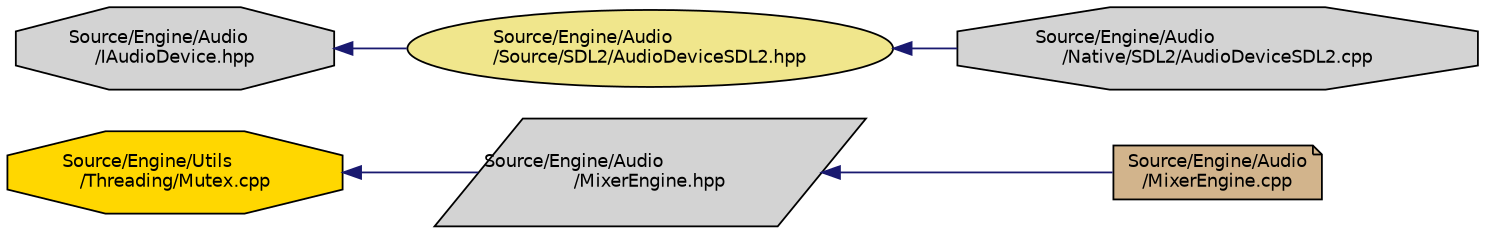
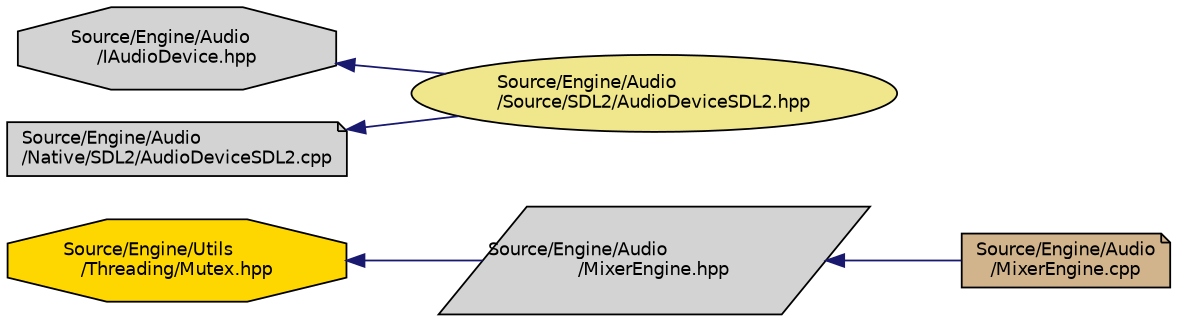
edge "Source/Engine/Audio /Native/SDL2/AudioDeviceSDL2.cpp" -> "Source/Engine/Audio /Source/SDL2/AudioDeviceSDL2.hpp": reversed
node "Source/Engine/Audio /Native/SDL2/AudioDeviceSDL2.cpp": shape octagon -> note
node "Source/Engine/Utils /Threading/Mutex.cpp": label "Source/Engine/Utils /Threading/Mutex.cpp" -> "Source/Engine/Utils /Threading/Mutex.hpp"
